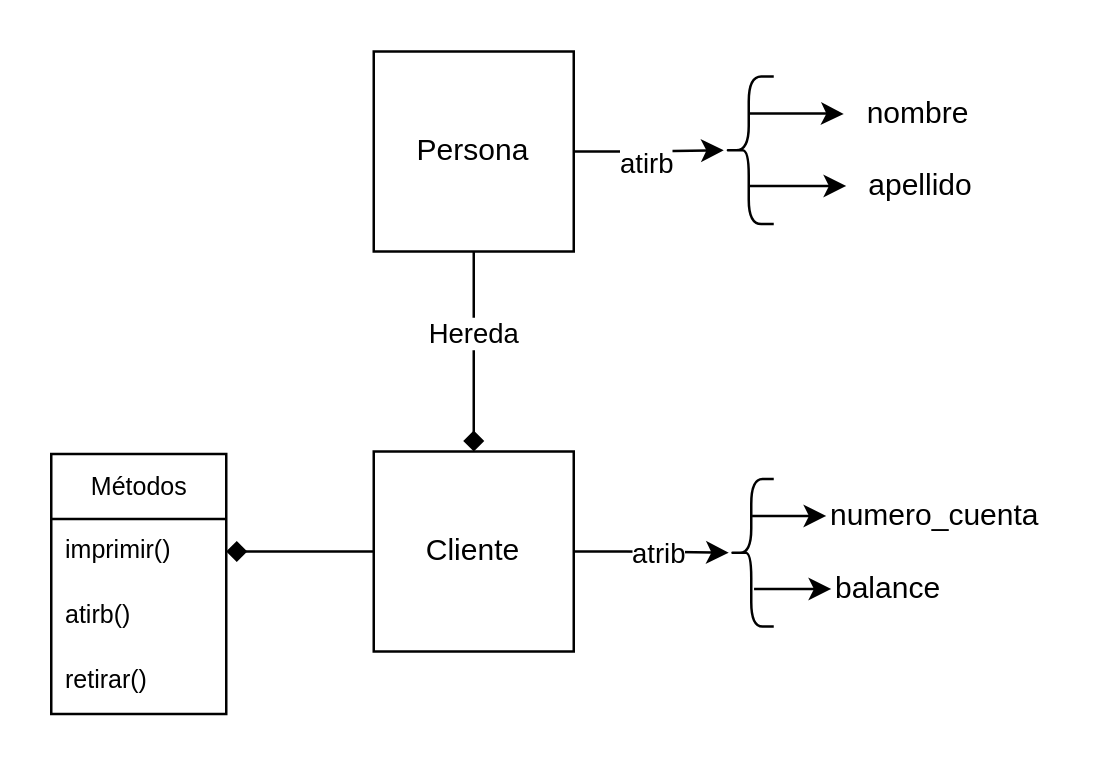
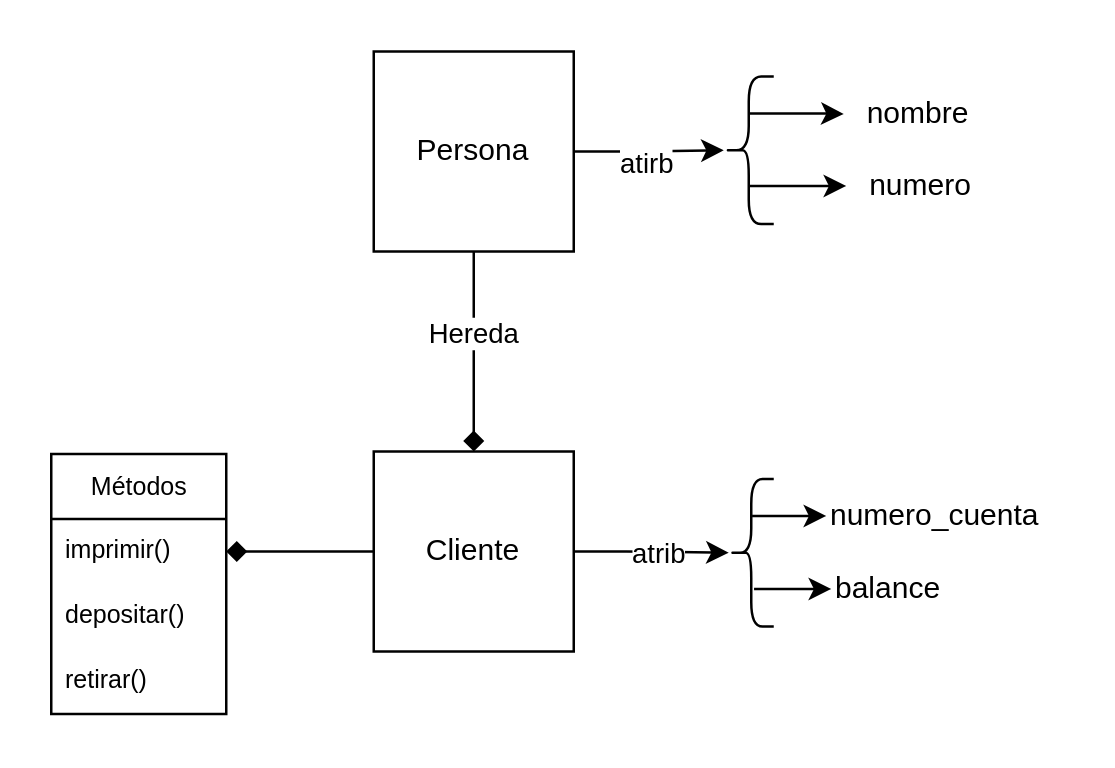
node "apellido": label "apellido" -> "numero"
node "atirb()": label "atirb()" -> "depositar()"
